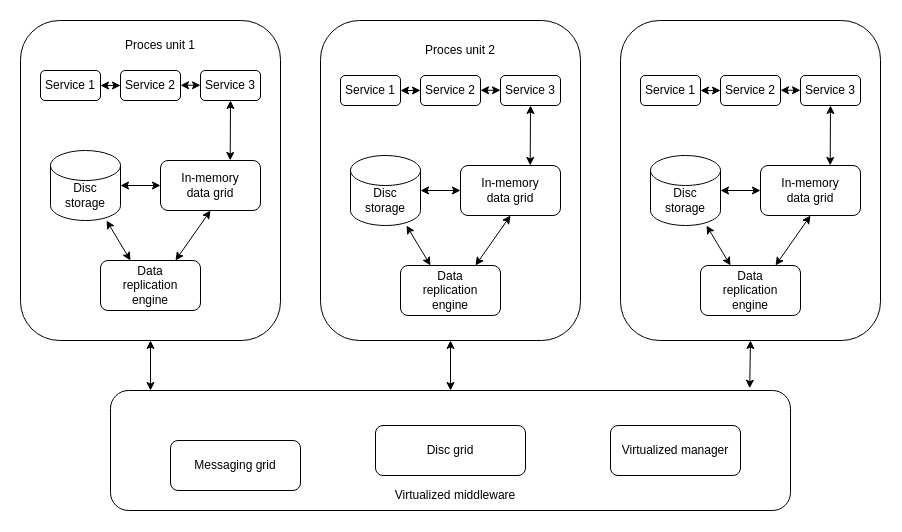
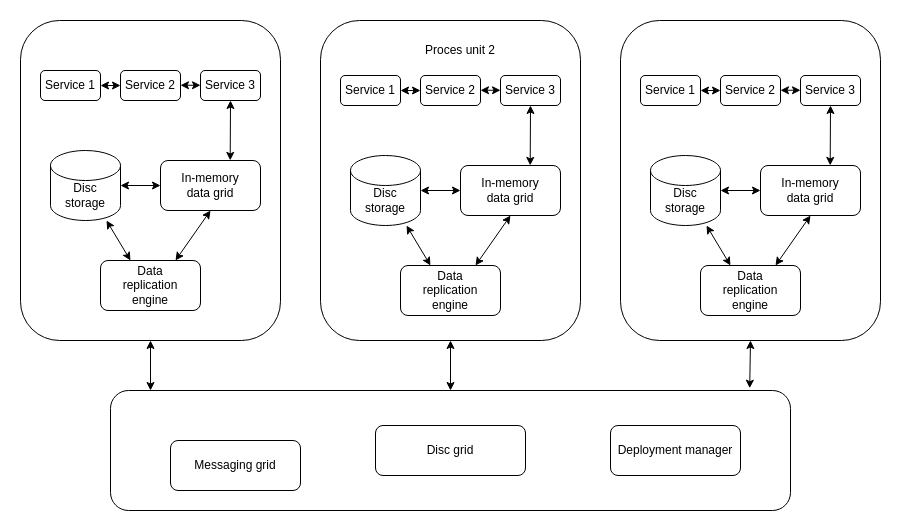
node "Proces unit 1": removed
node "Virtualized manager": label "Virtualized manager" -> "Deployment manager"
node "Virtualized middleware": removed
